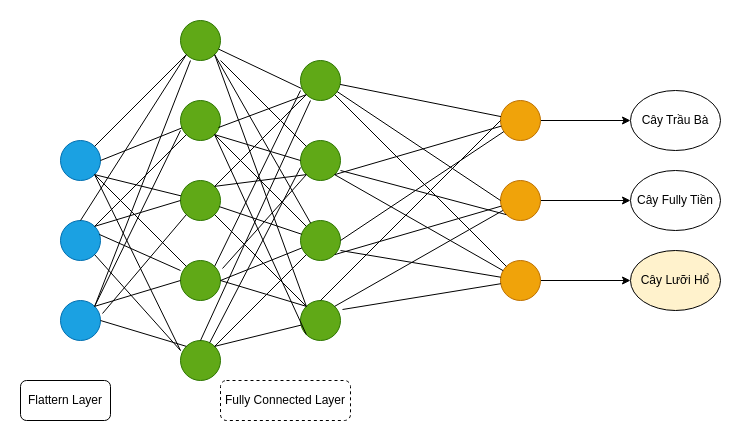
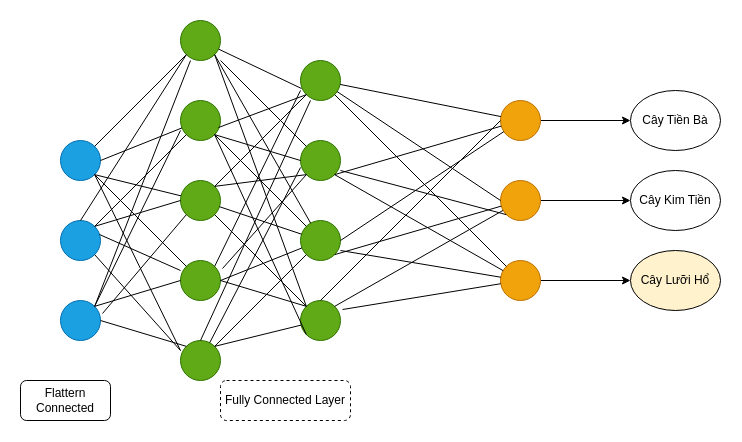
node "Cây Trầu Bà": label "Cây Trầu Bà" -> "Cây Tiền Bà"
node "Cây Fully Tiền": label "Cây Fully Tiền" -> "Cây Kim Tiền"
node "Flattern Layer": label "Flattern Layer" -> "Flattern Connected"
